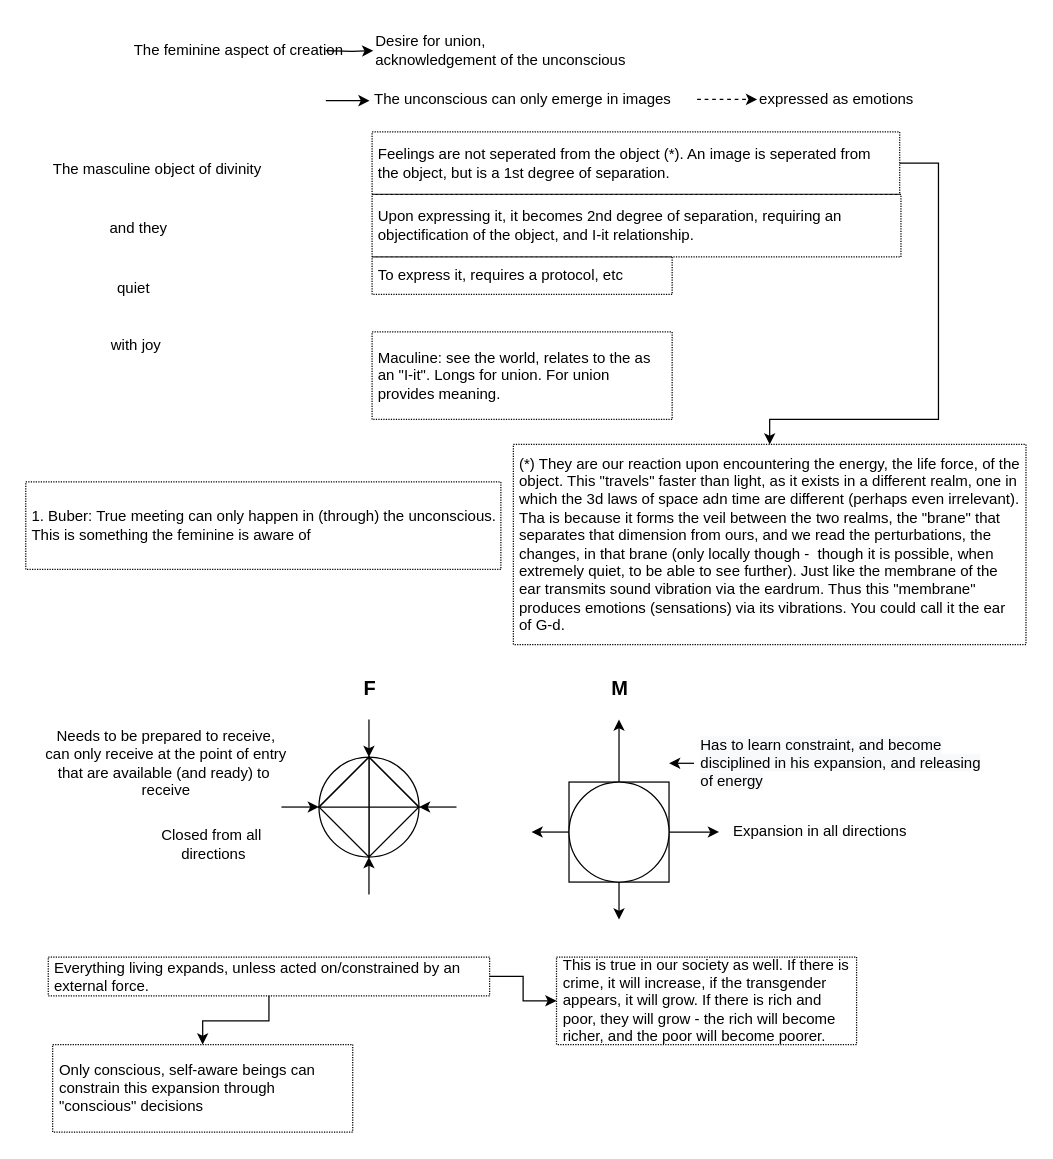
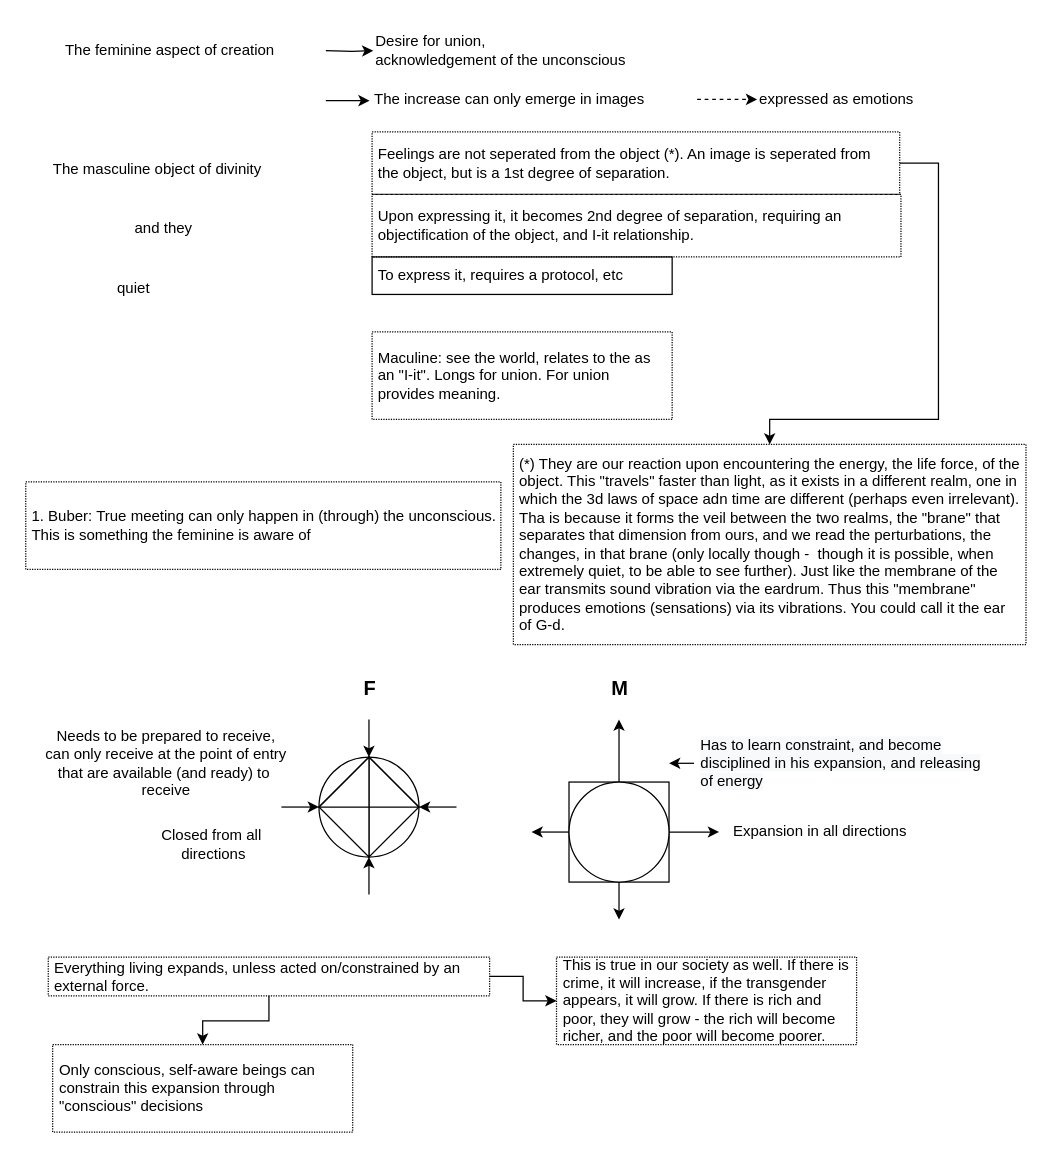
node "The feminine aspect of creation": moved (238, 51) -> (169, 51)
node "The unconscious can only emerge in images": label "The unconscious can only emerge in images" -> "The increase can only emerge in images"
node "and they": moved (138, 228) -> (163, 228)
node "To express it, requires a protocol, etc": style dashed -> solid
node "with joy": removed
